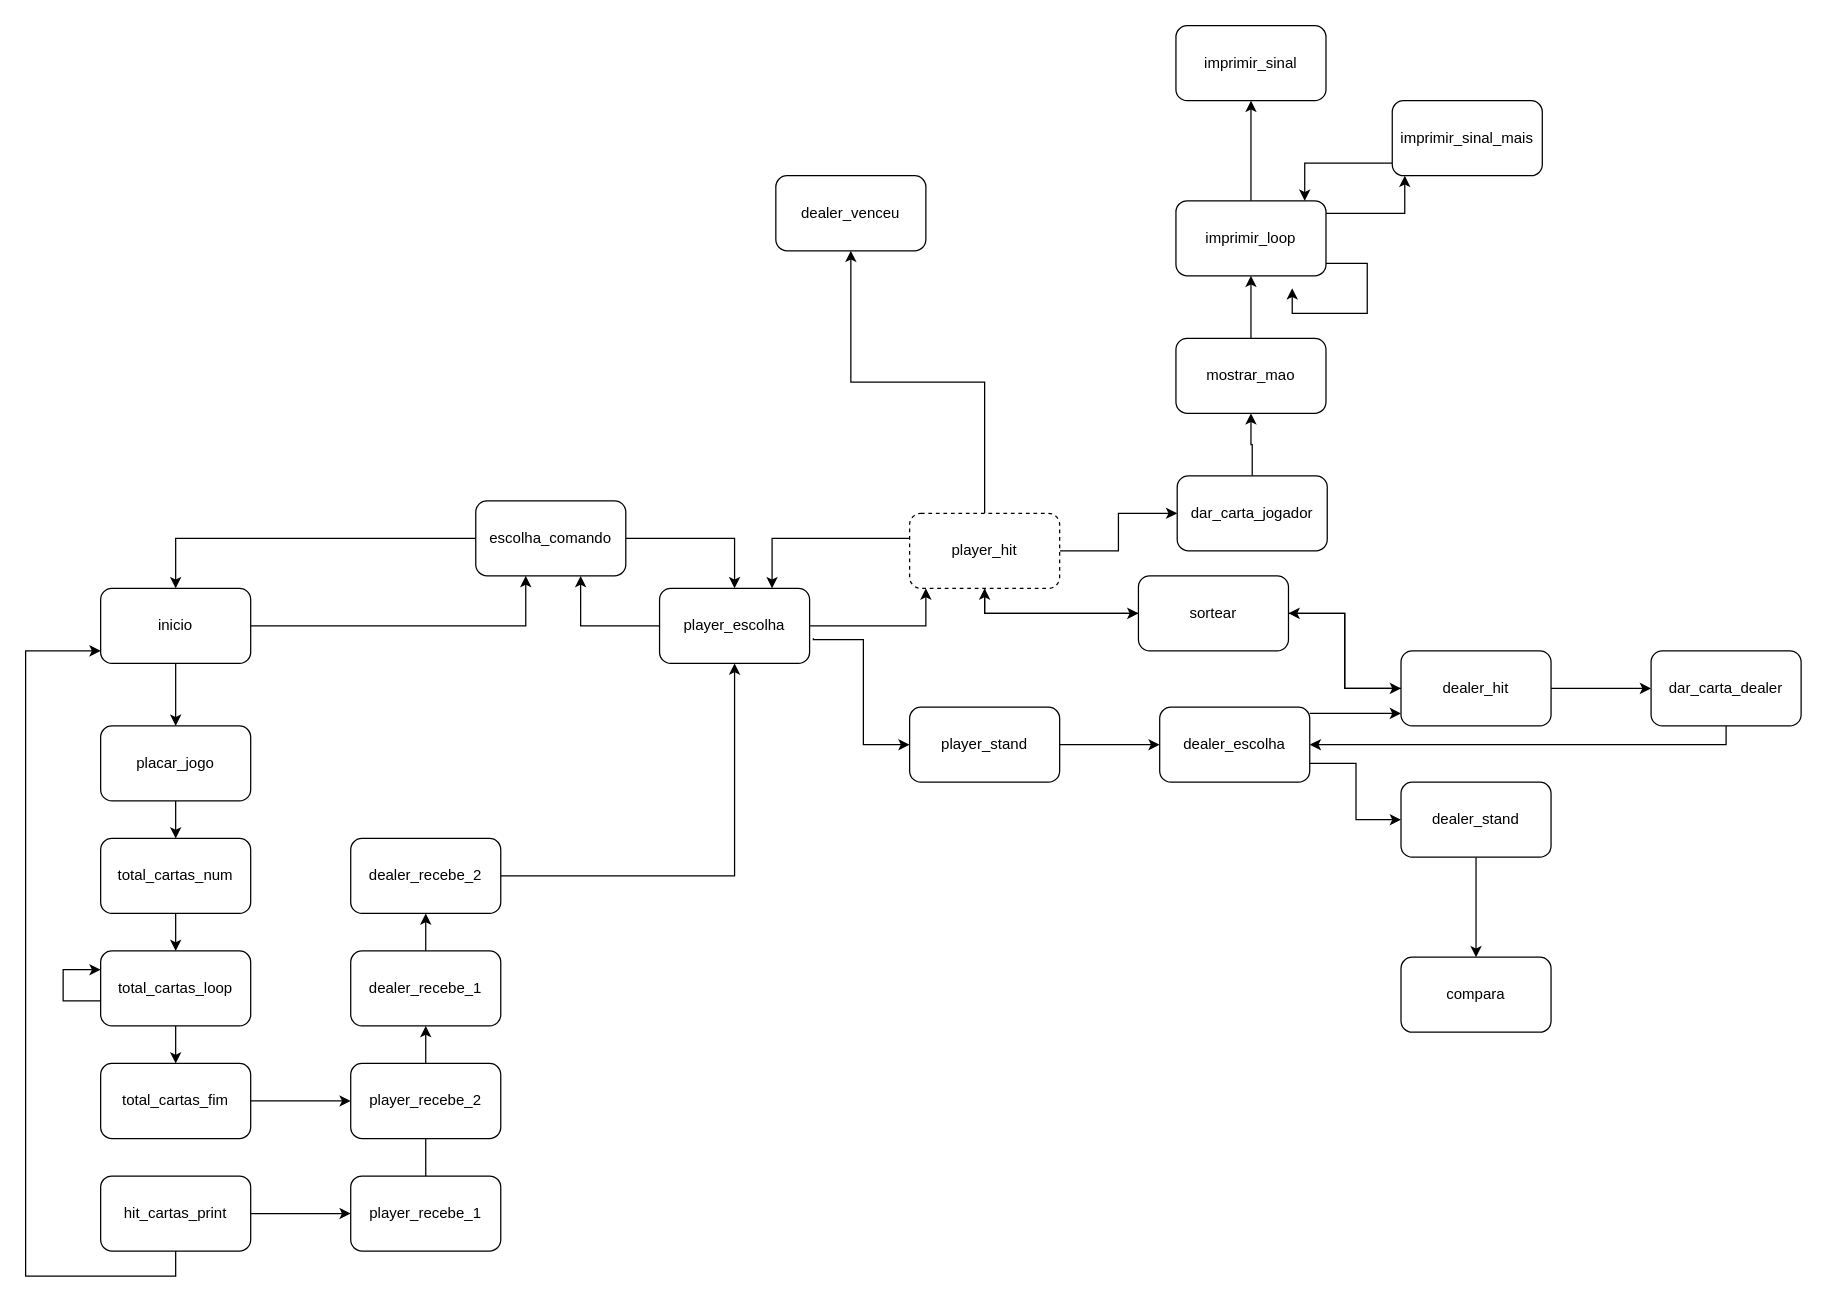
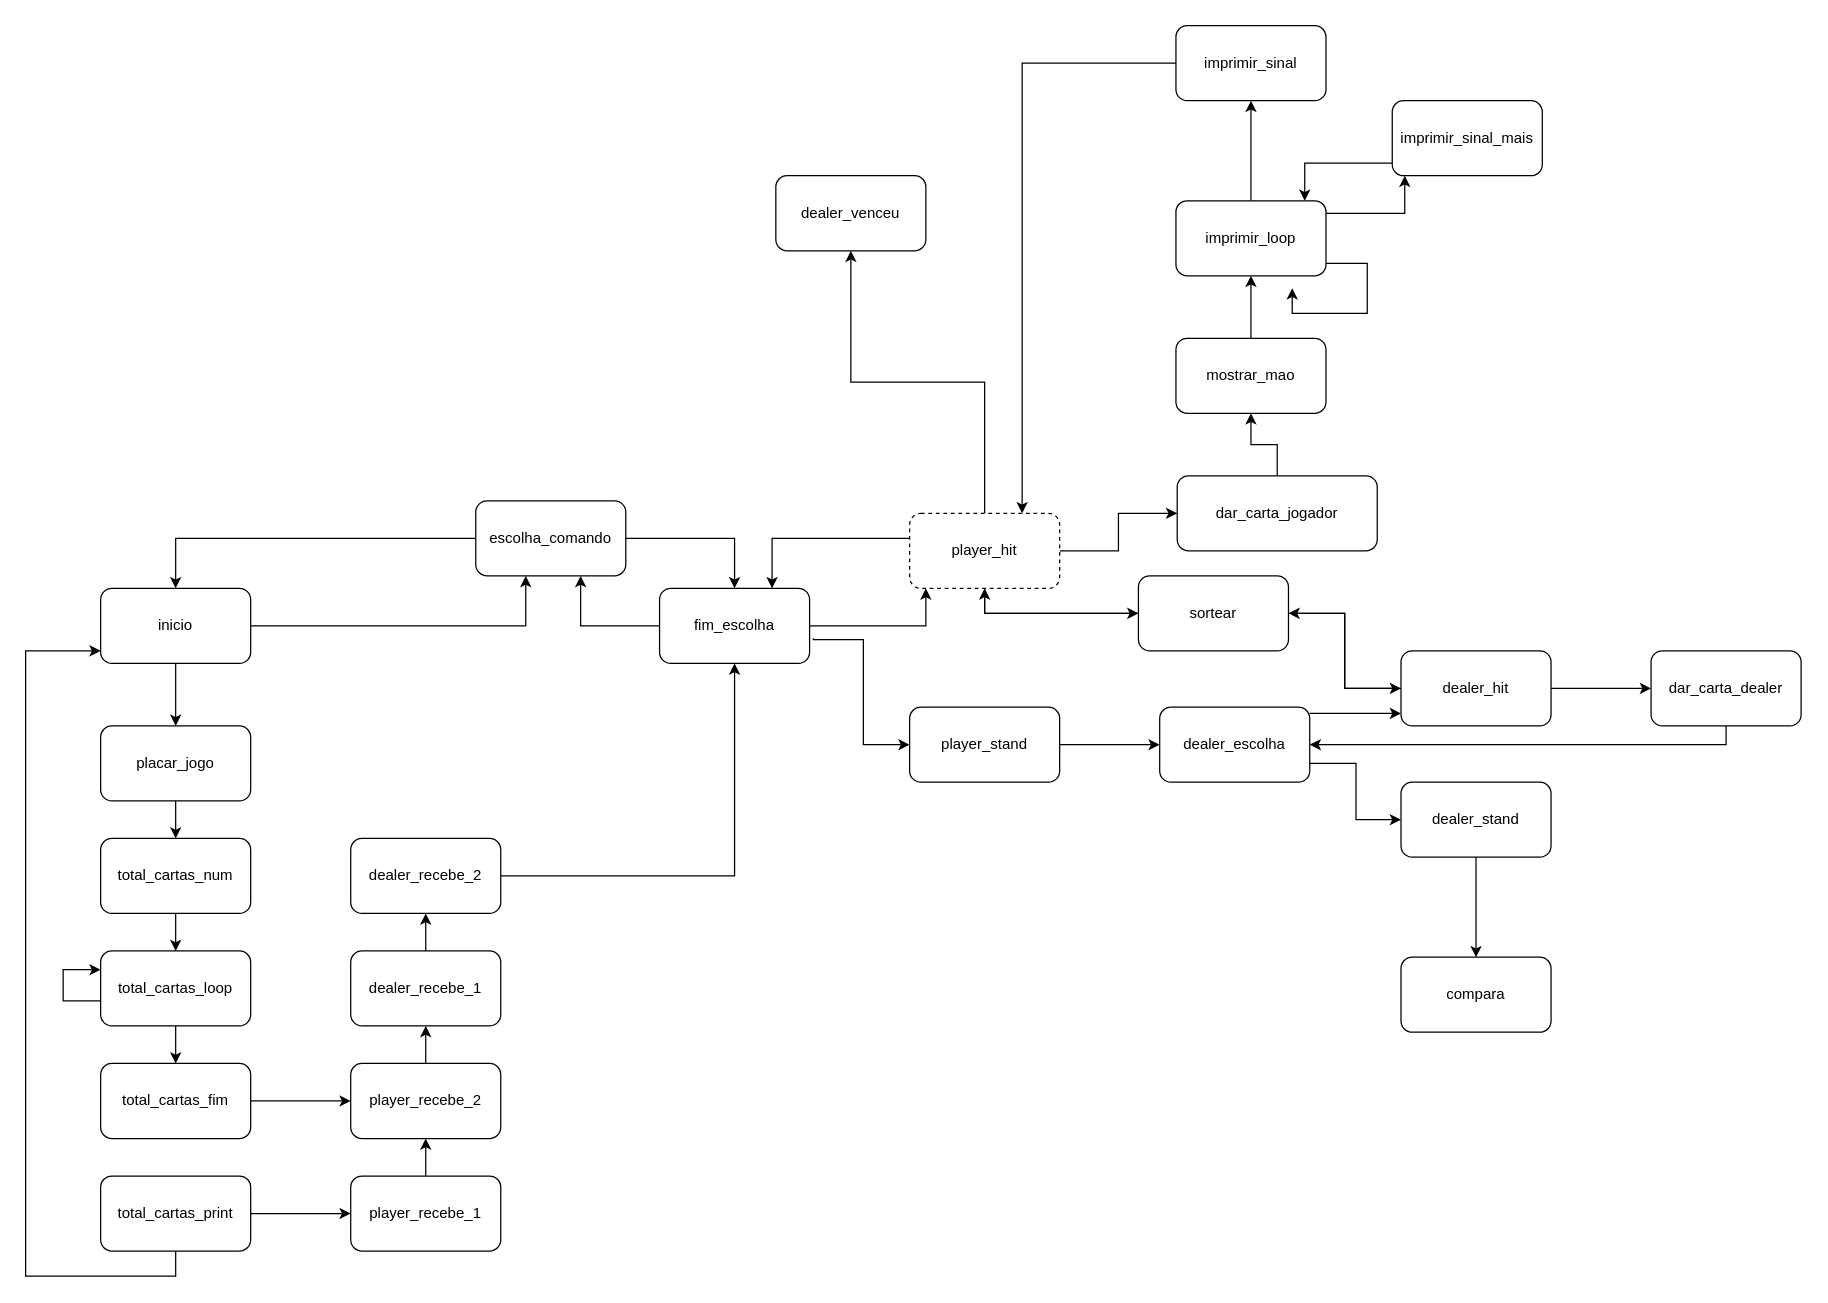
edge "imprimir_sinal" -> "player_hit": added
node "dar_carta_jogador": size 150x75 -> 200x75
node "player_escolha": label "player_escolha" -> "fim_escolha"
edge "player_recebe_2" -- "player_recebe_1": arrowhead none -> classic
node "hit_cartas_print": label "hit_cartas_print" -> "total_cartas_print"
